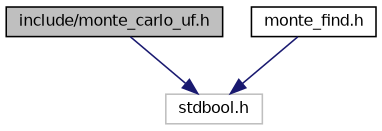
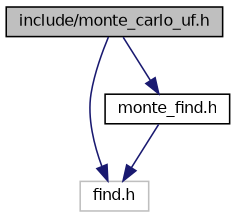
edge "include/monte_carlo_uf.h" -> "monte_find.h": added
node "stdbool.h": label "stdbool.h" -> "find.h"
